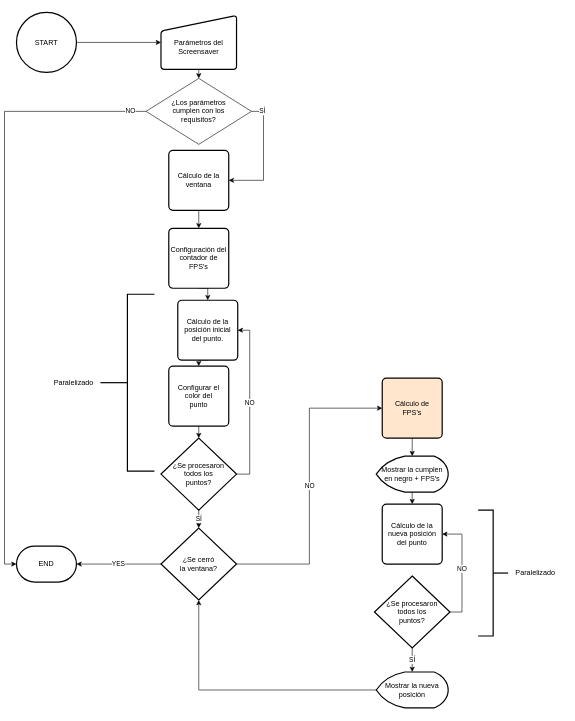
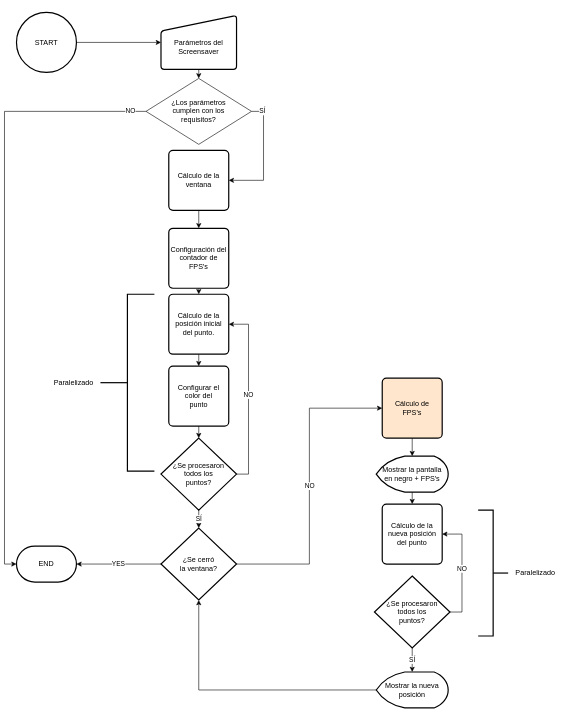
node "Cálculo de la posición inicial del punto.": moved (208, 330) -> (199, 324)
node "Mostrar la cumplen en negro + FPS's": label "Mostrar la cumplen en negro + FPS's" -> "Mostrar la pantalla en negro + FPS's"
